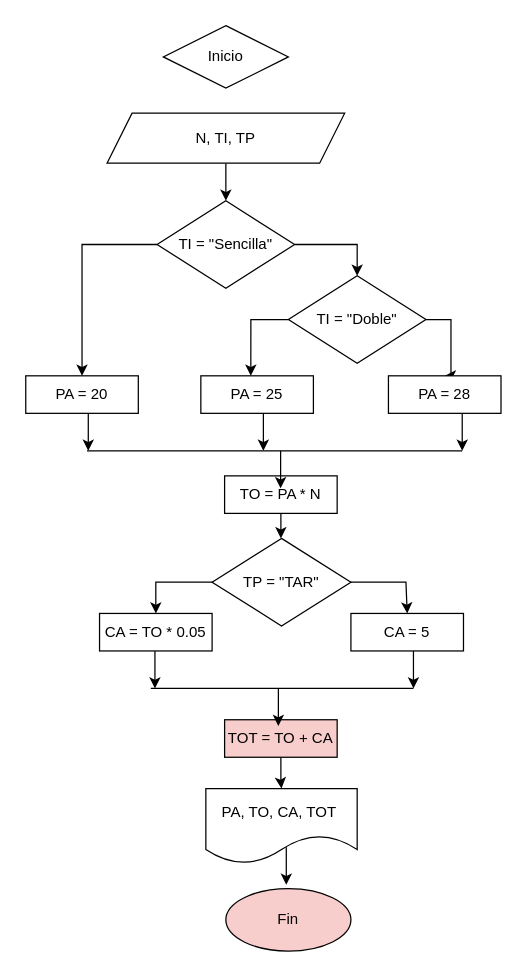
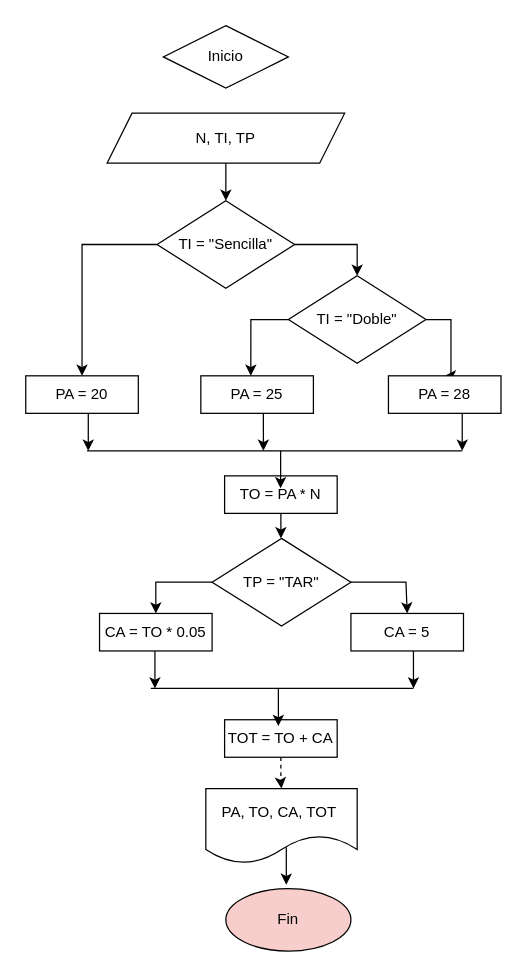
node "TOT = TO + CA": fillcolor #f8cecc -> #ffffff
edge "TOT = TO + CA" -> "PA, TO, CA, TOT": style solid -> dashed
